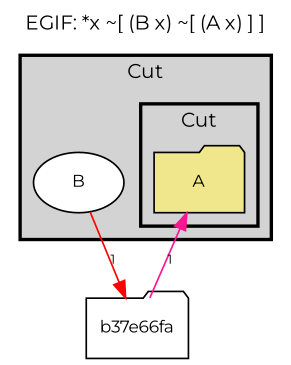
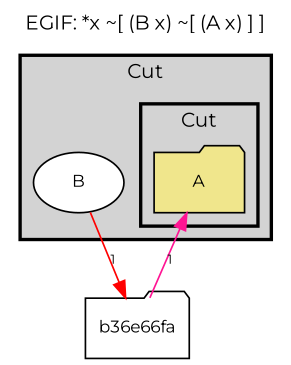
node "b37e66fa": label "b37e66fa" -> "b36e66fa"
